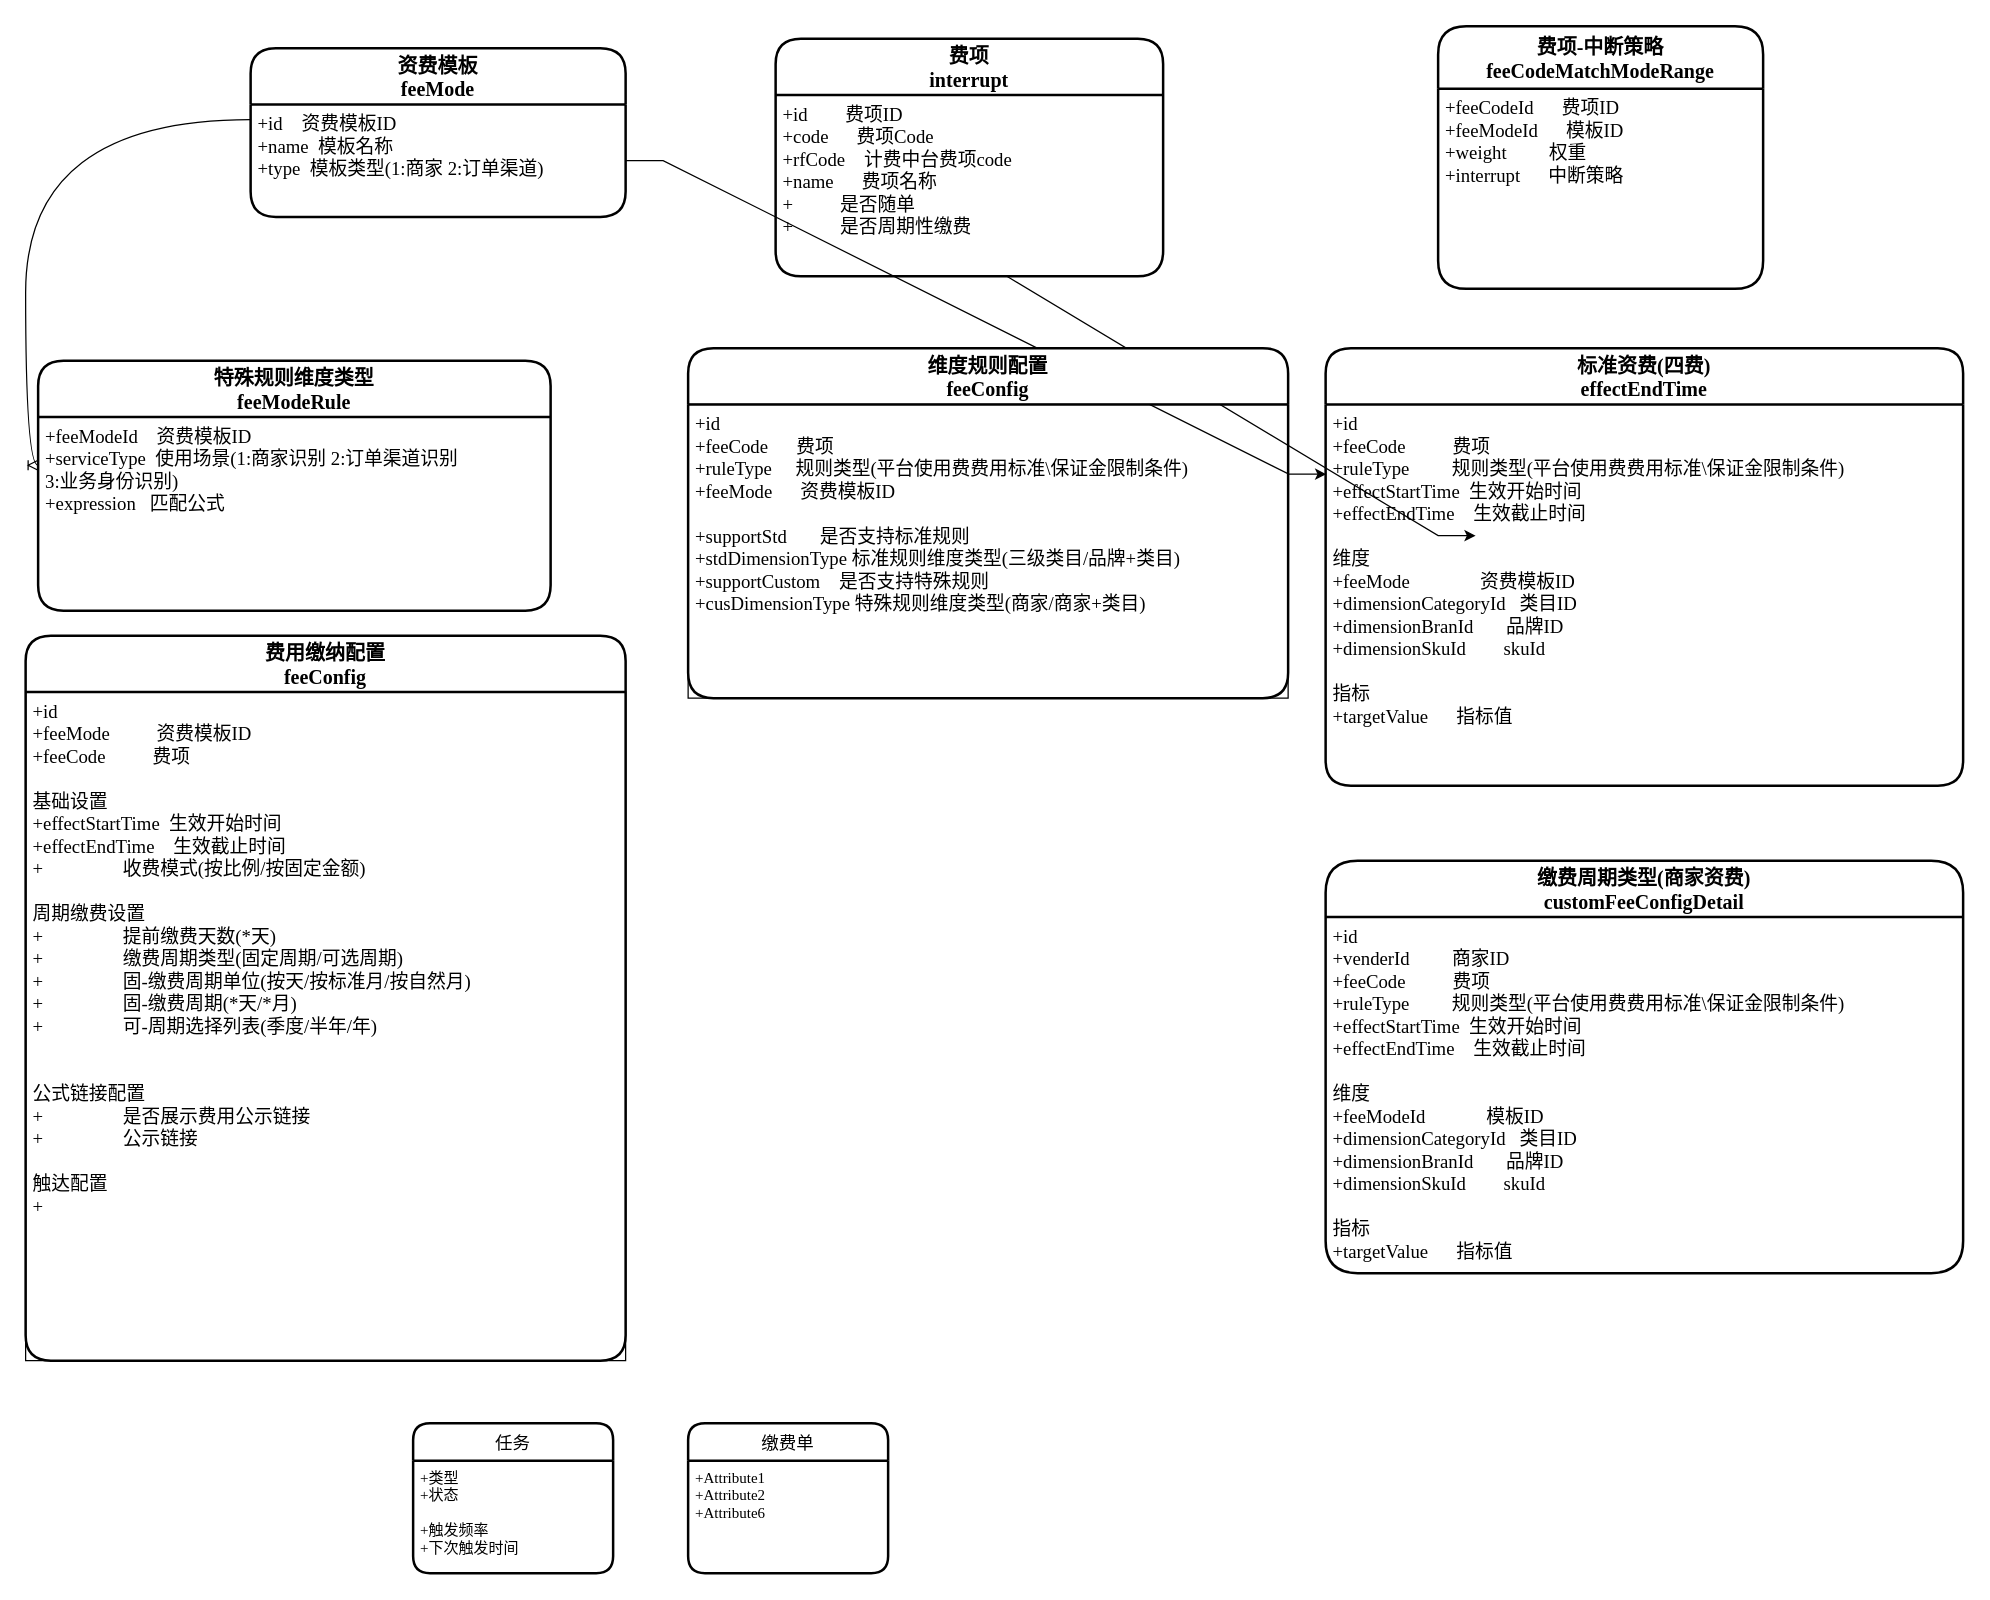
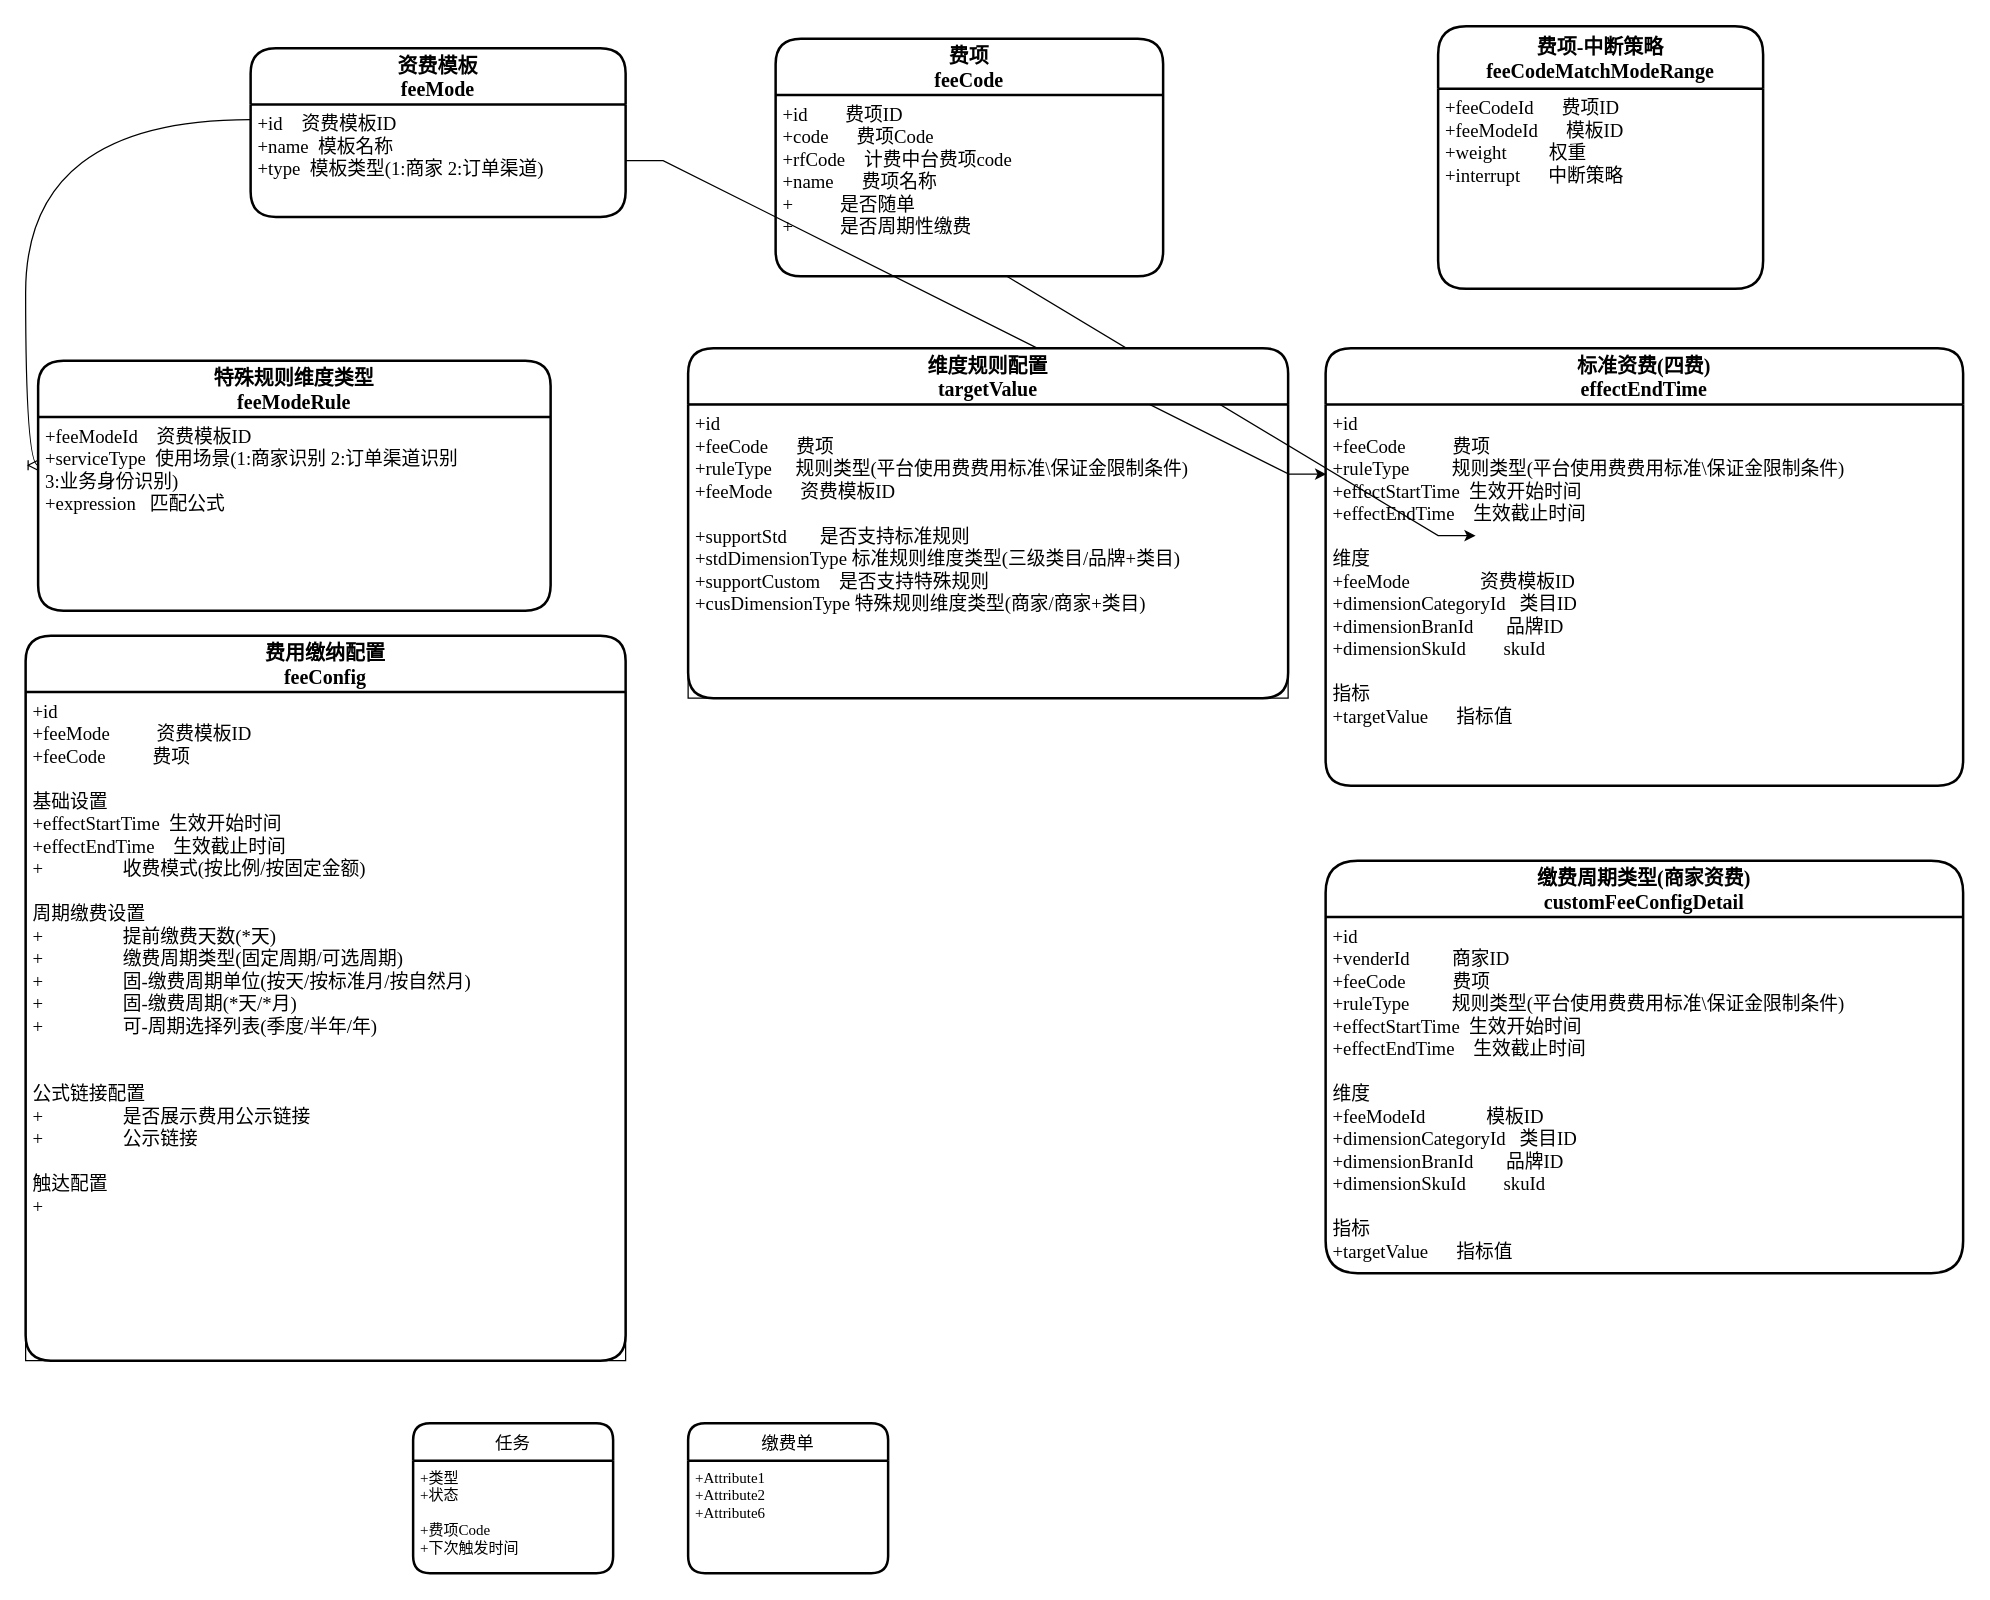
node "费项 interrupt": label "费项 interrupt" -> "费项 feeCode"
node "维度规则配置 feeConfig": label "维度规则配置 feeConfig" -> "维度规则配置 targetValue"
node "+类型 +状态 +触发频率 +下次触发时间": label "+类型 +状态 +触发频率 +下次触发时间" -> "+类型 +状态 +费项Code +下次触发时间"
